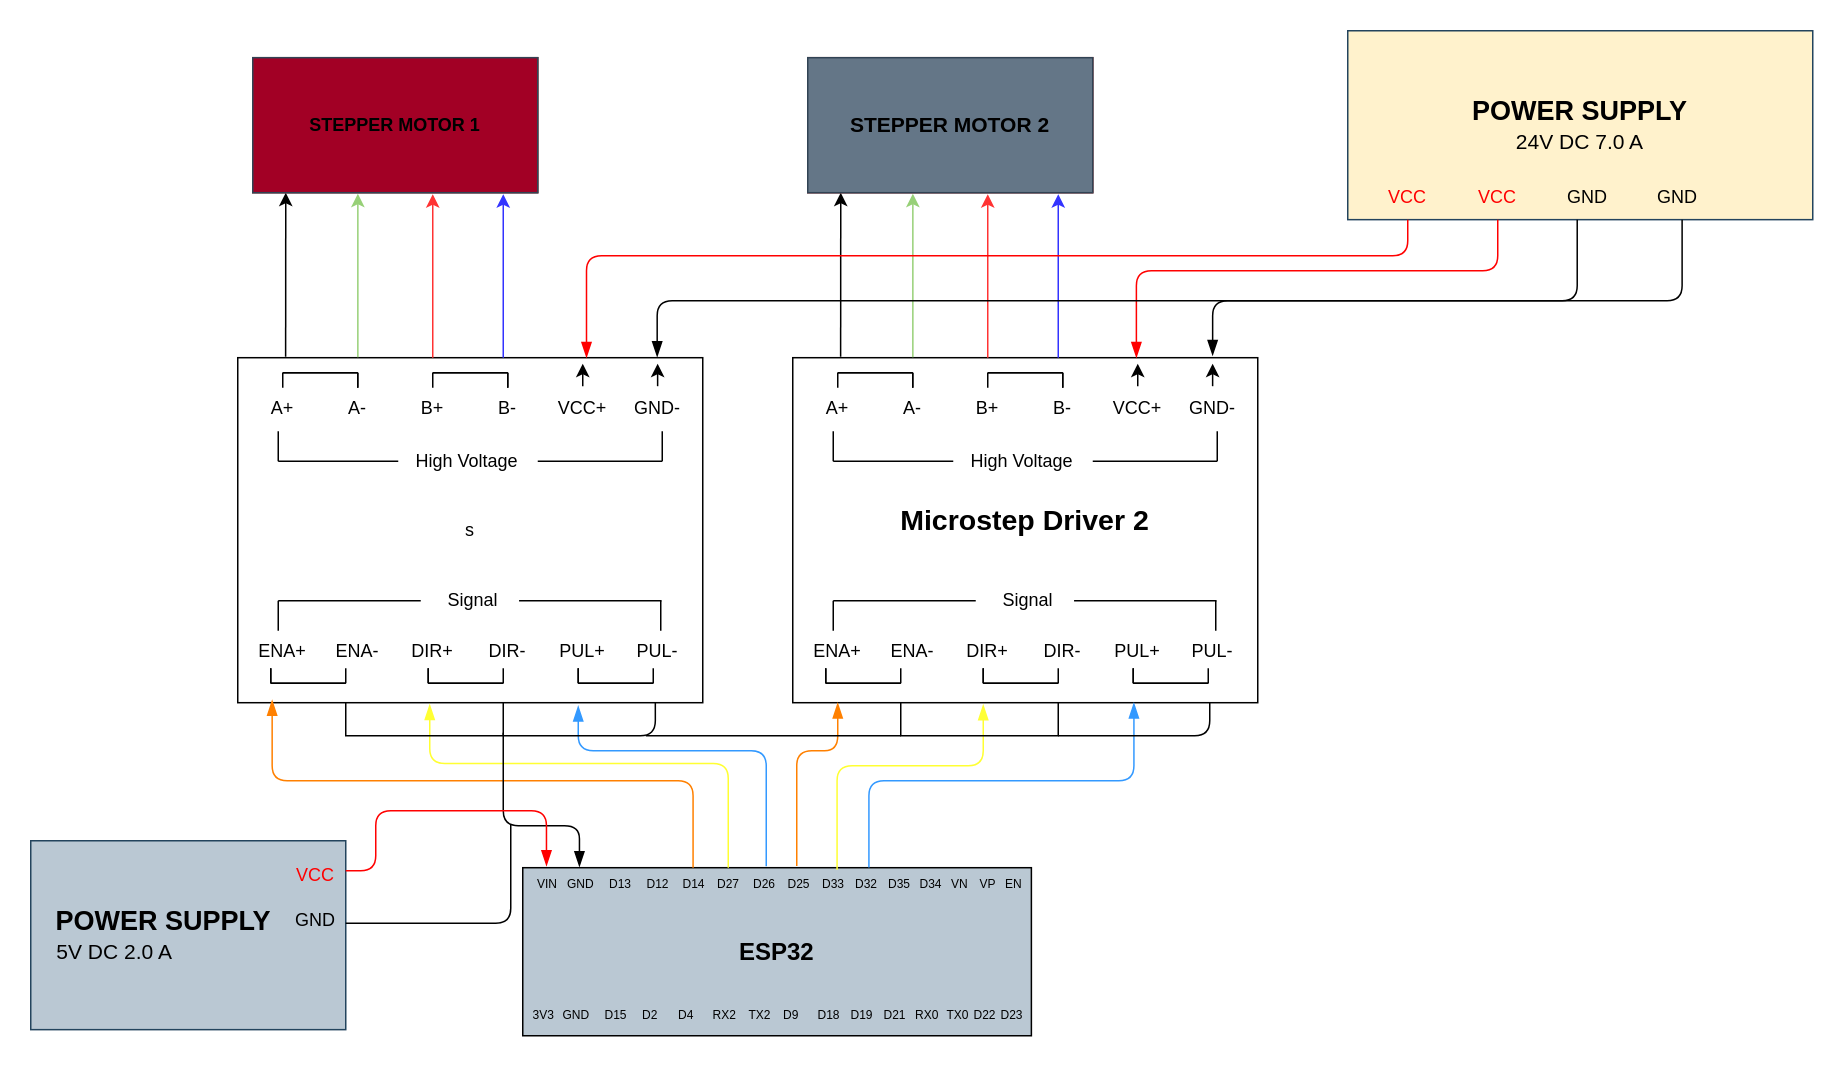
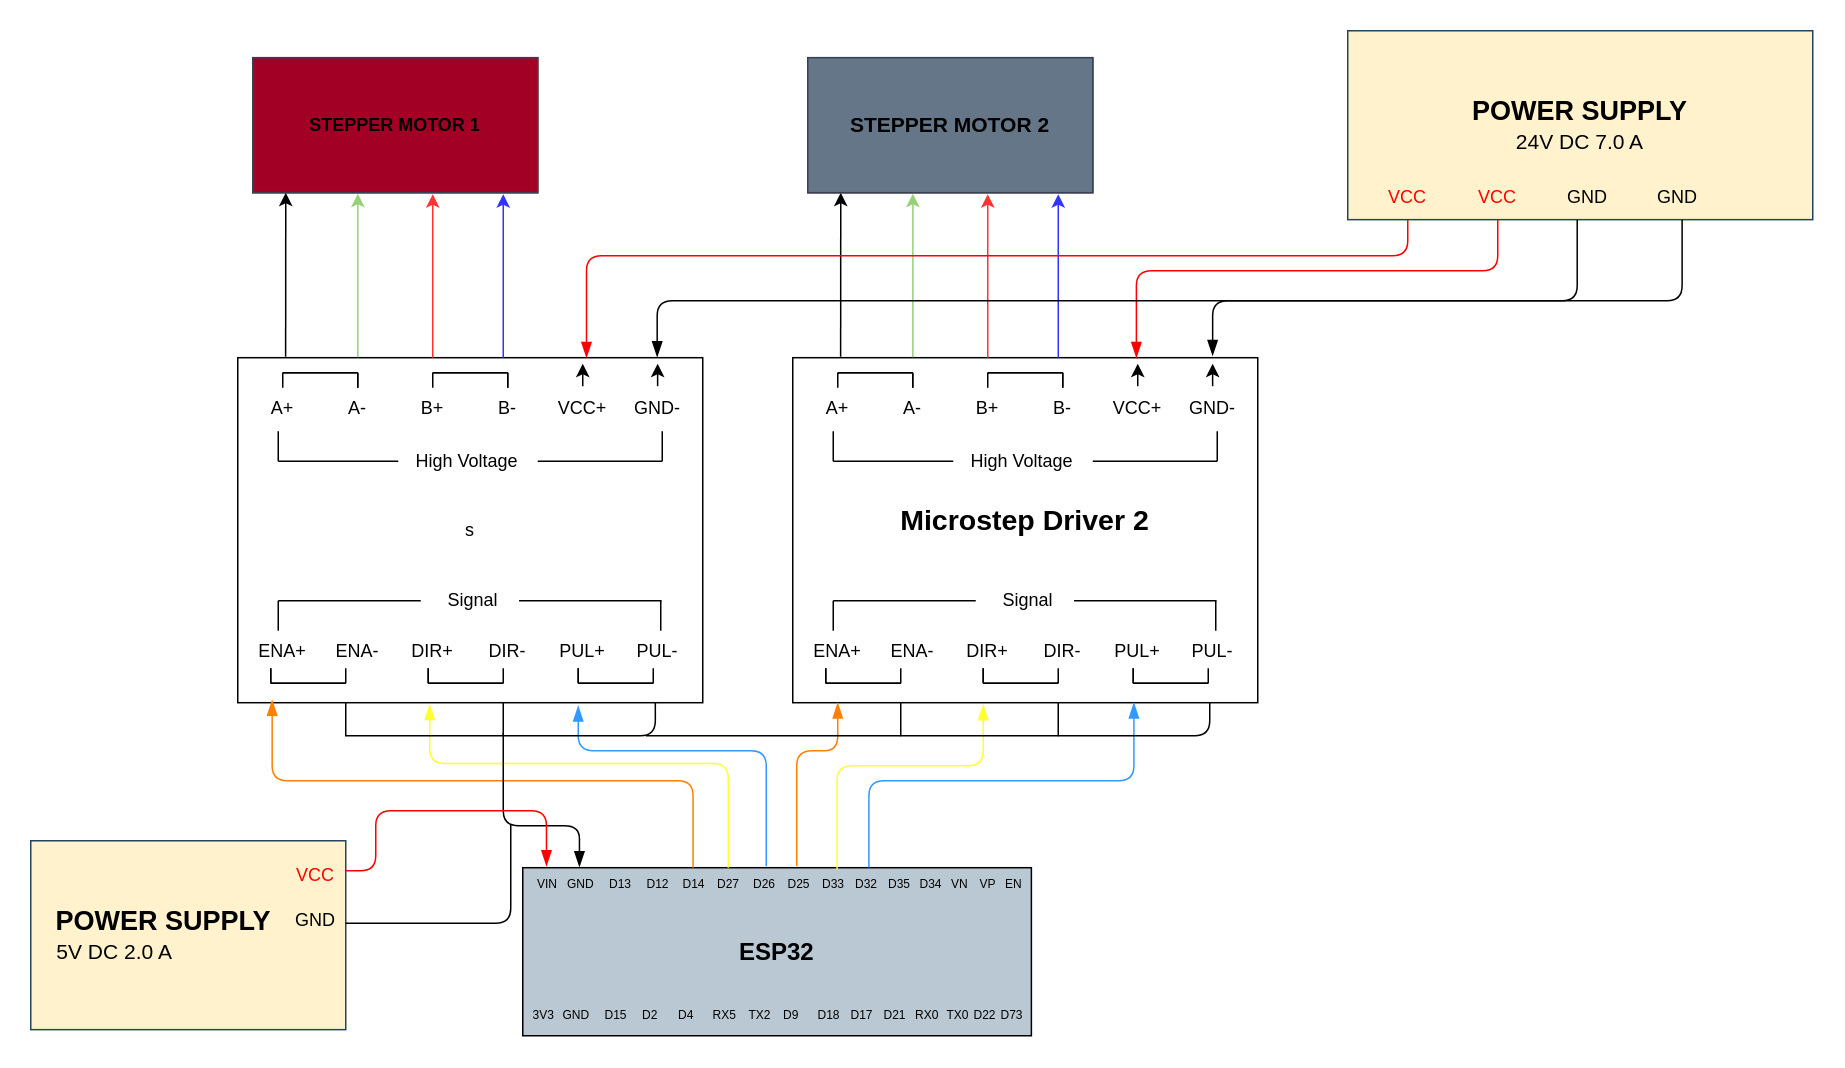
node "POWER SUPPLY 5V DC 2.0 A": fillcolor #bac8d3 -> #fff2cc
node "RX2": label "RX2" -> "RX5"
node "D19": label "D19" -> "D17"
node "D23": label "D23" -> "D73"
